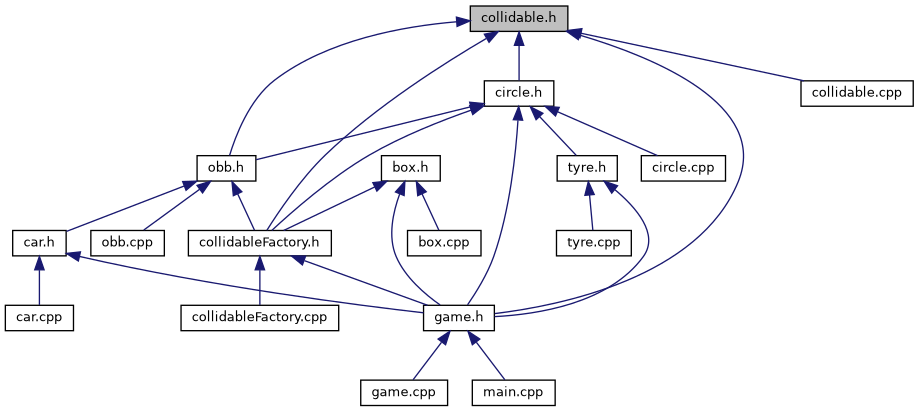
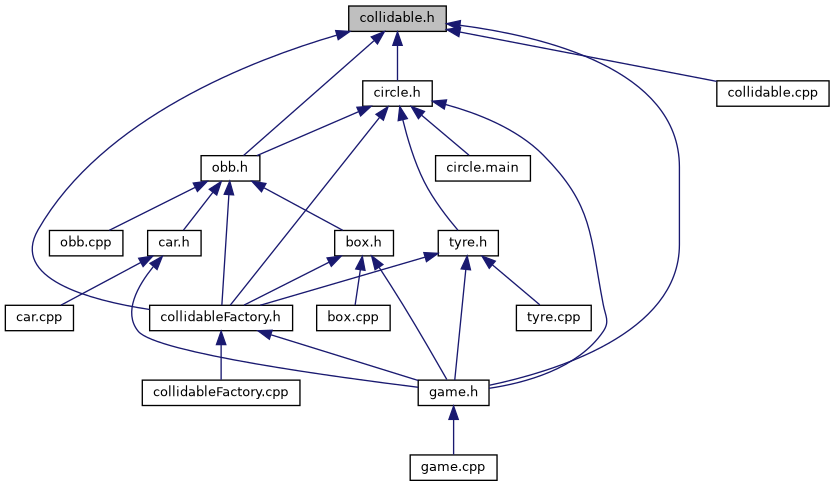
node "circle.cpp": label "circle.cpp" -> "circle.main"
edge "box.h" -> "obb.h": added
edge "collidableFactory.h" -> "tyre.h": added
node "main.cpp": removed
